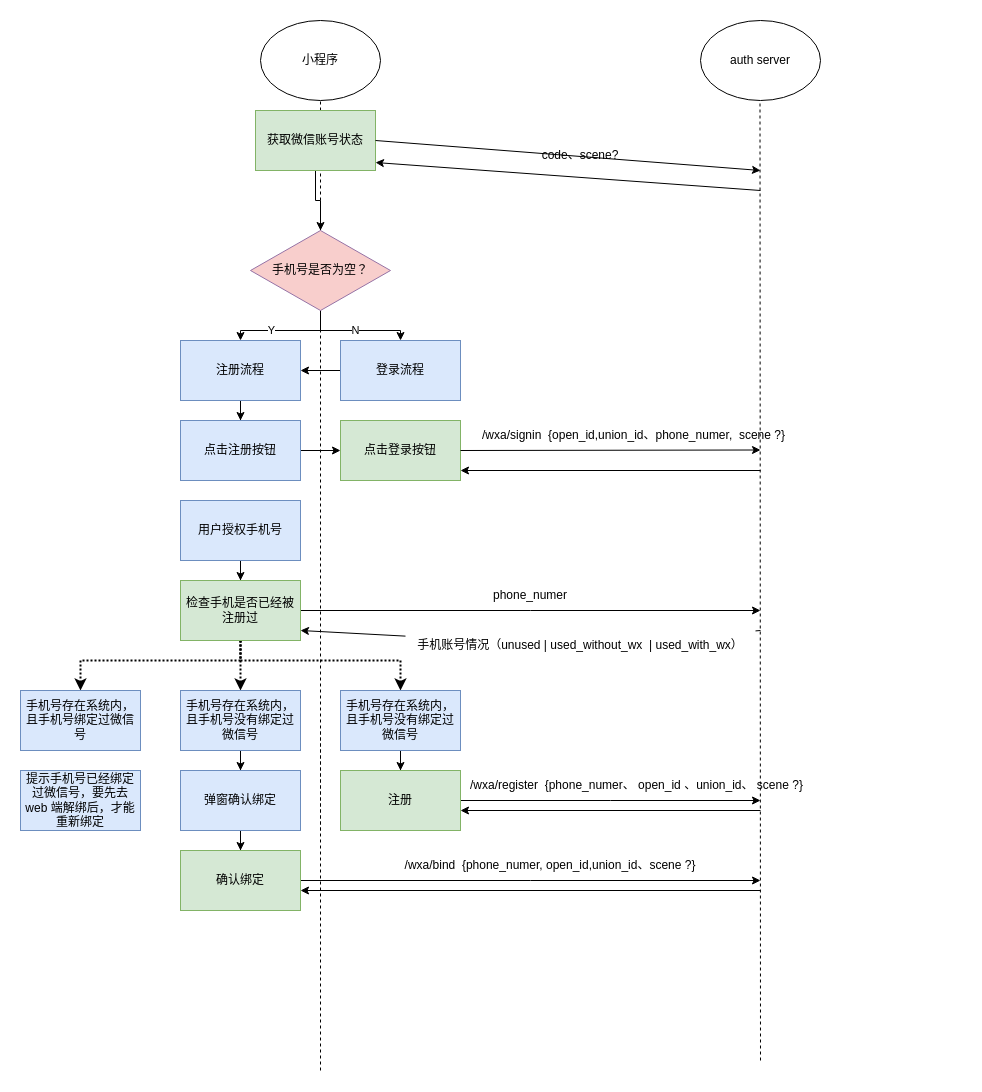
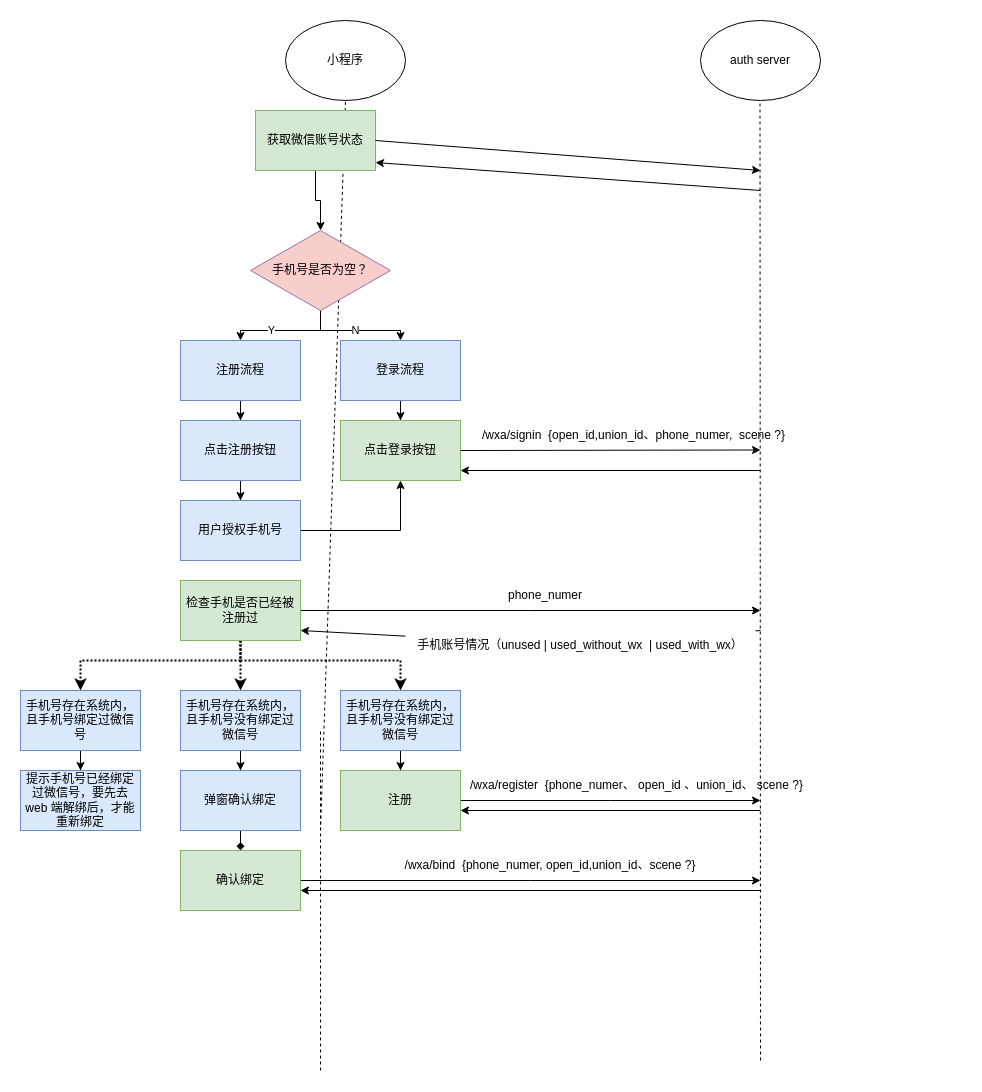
node "小程序": moved (321, 61) -> (346, 61)
node "code、scene?": removed
edge "登录流程" -> "注册流程": now "登录流程" -> "点击登录按钮"
edge "点击注册按钮" -> "点击登录按钮": now "点击注册按钮" -> "用户授权手机号"
edge "用户授权手机号" -> "检查手机是否已经被注册过": now "用户授权手机号" -> "点击登录按钮"
node "phone_numer": moved (531, 596) -> (546, 596)
edge "手机号存在系统内，且手机号绑定过微信号" -> "提示手机号已经绑定过微信号，要先去 web 端解绑后，才能重新绑定": added
edge "弹窗确认绑定" -> "确认绑定": arrowhead classic -> diamond
